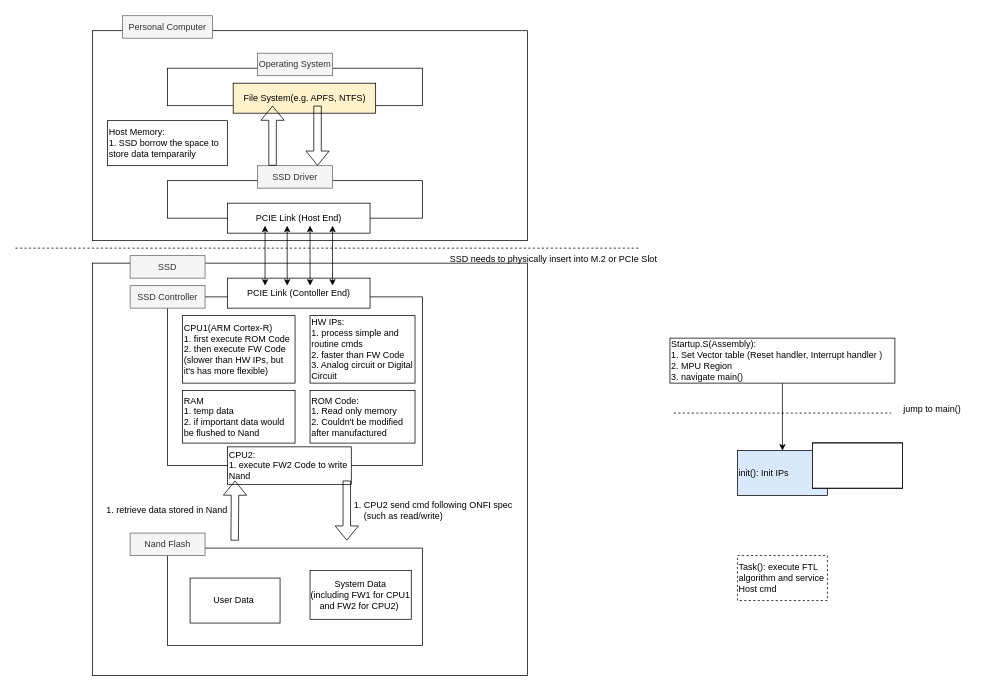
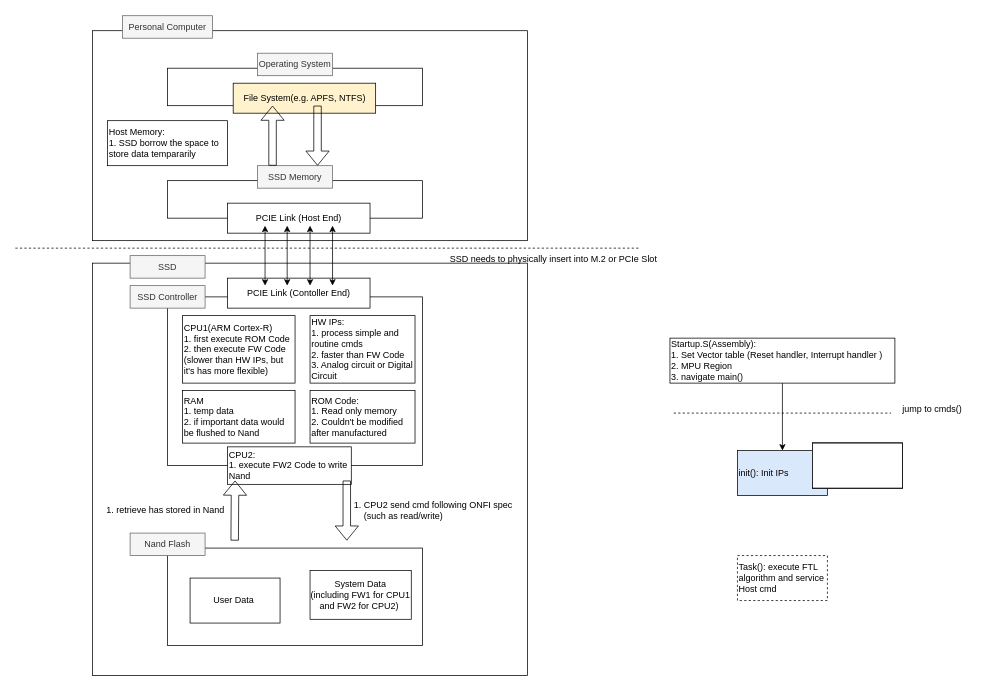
node "SSD Driver": label "SSD Driver" -> "SSD Memory"
node "jump to main()": label "jump to main()" -> "jump to cmds()"
node "retrieve data stored in Nand": label "retrieve data stored in Nand" -> "retrieve has stored in Nand"
